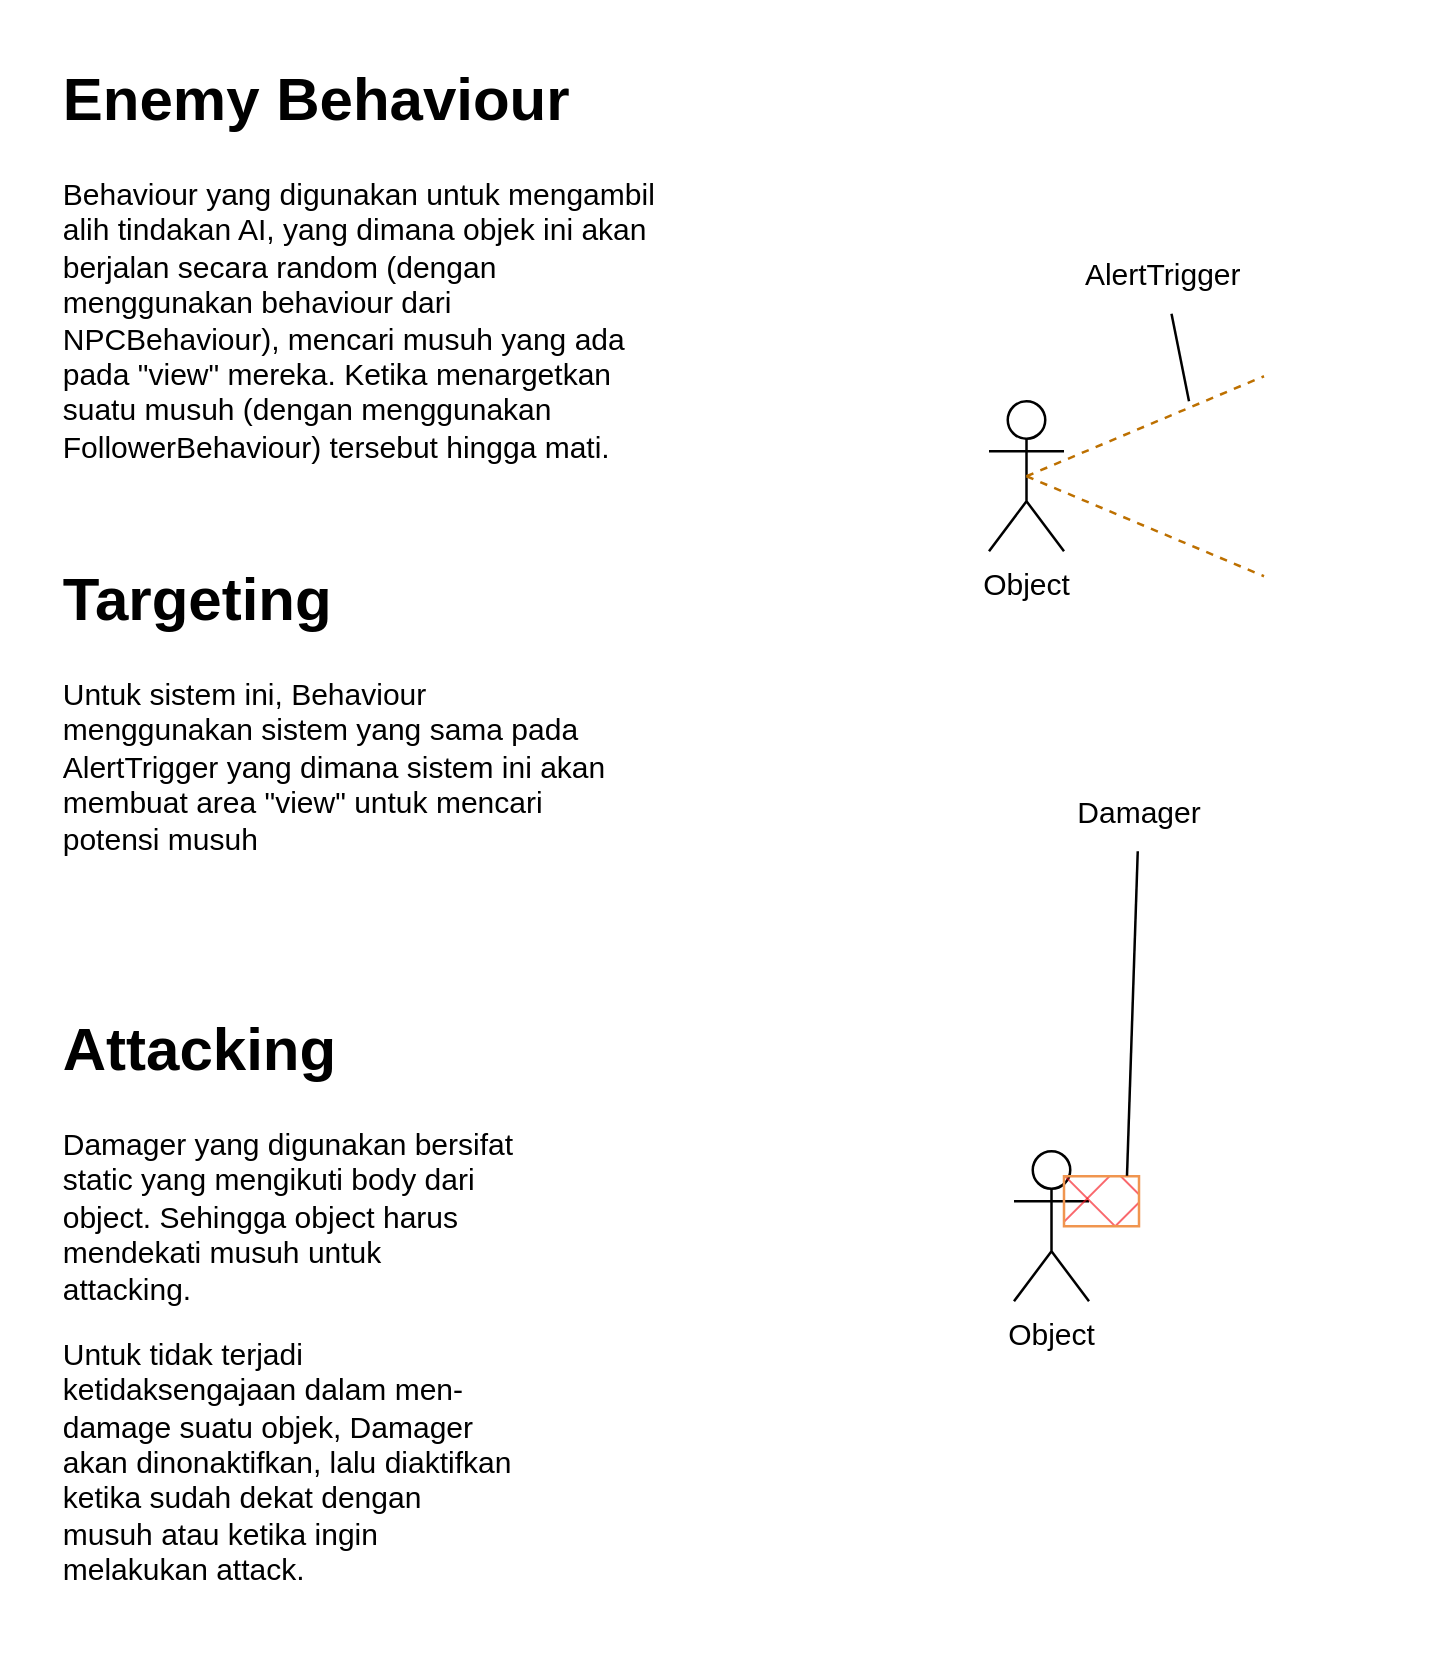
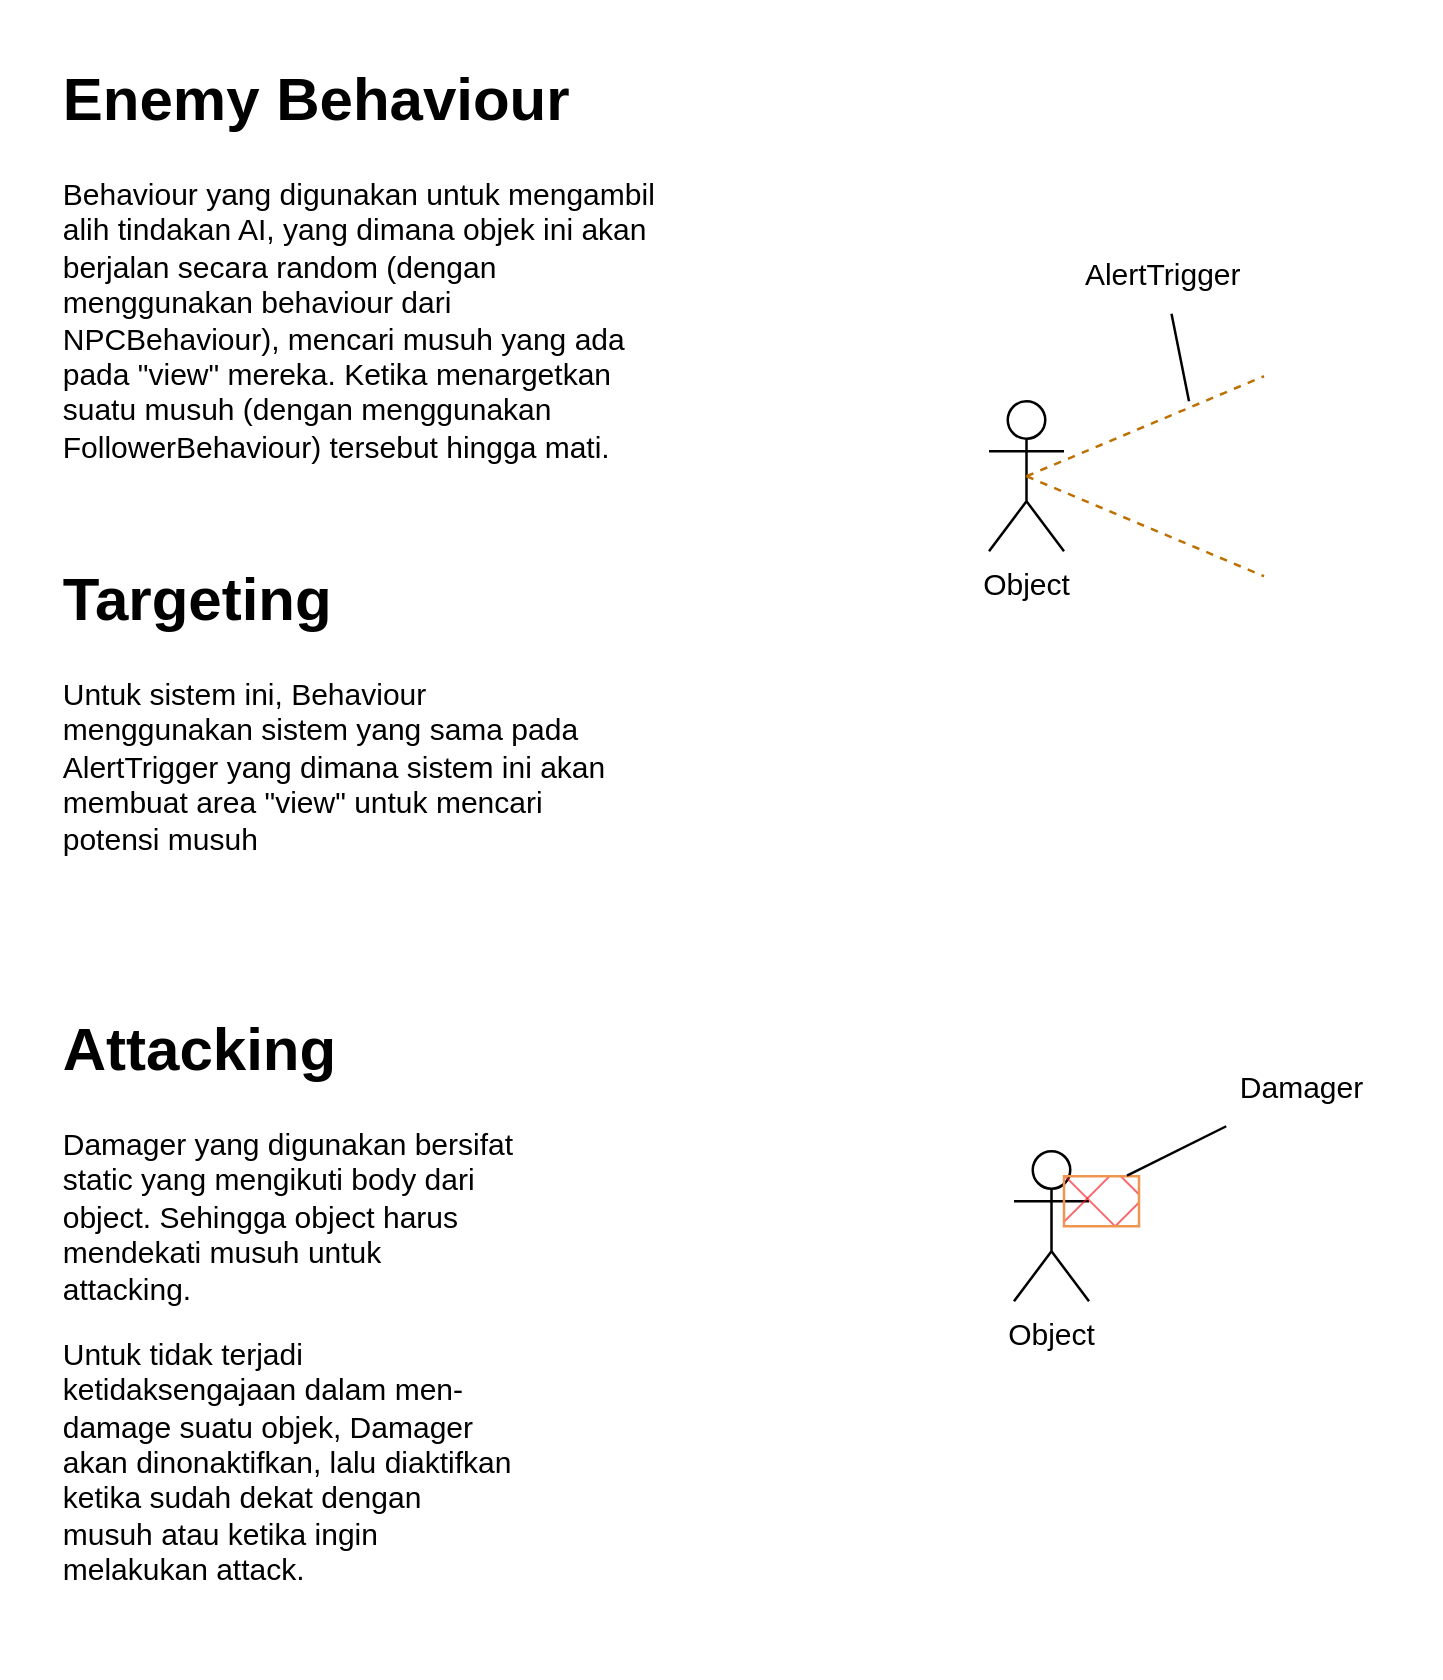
node "Damager": moved (1139, 814) -> (1301, 1089)
